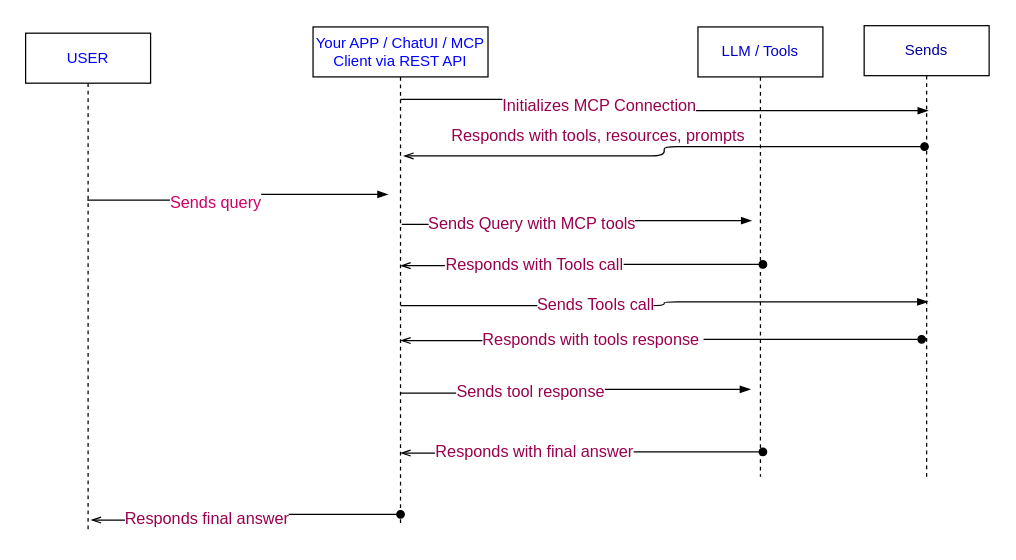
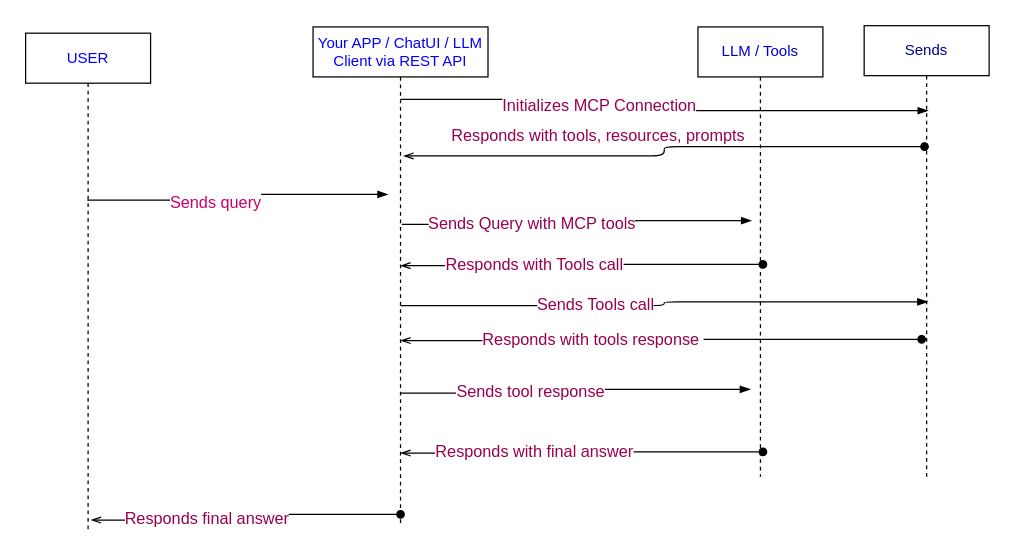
node "Your APP / ChatUI / MCP Client via REST API": label "Your APP / ChatUI / MCP Client via REST API" -> "Your APP / ChatUI / LLM Client via REST API"
